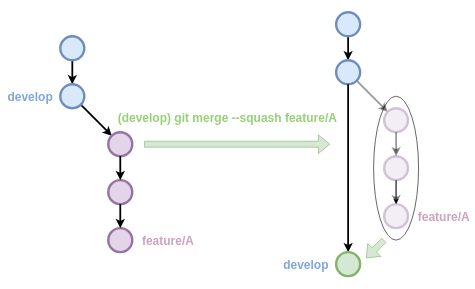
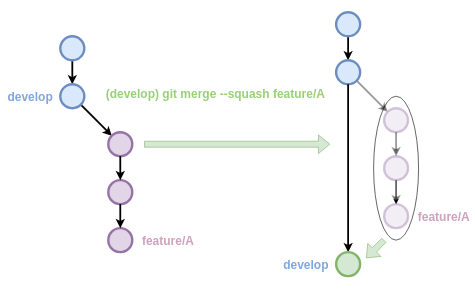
node "(develop) git merge --squash feature/A": moved (228, 117) -> (216, 93)
